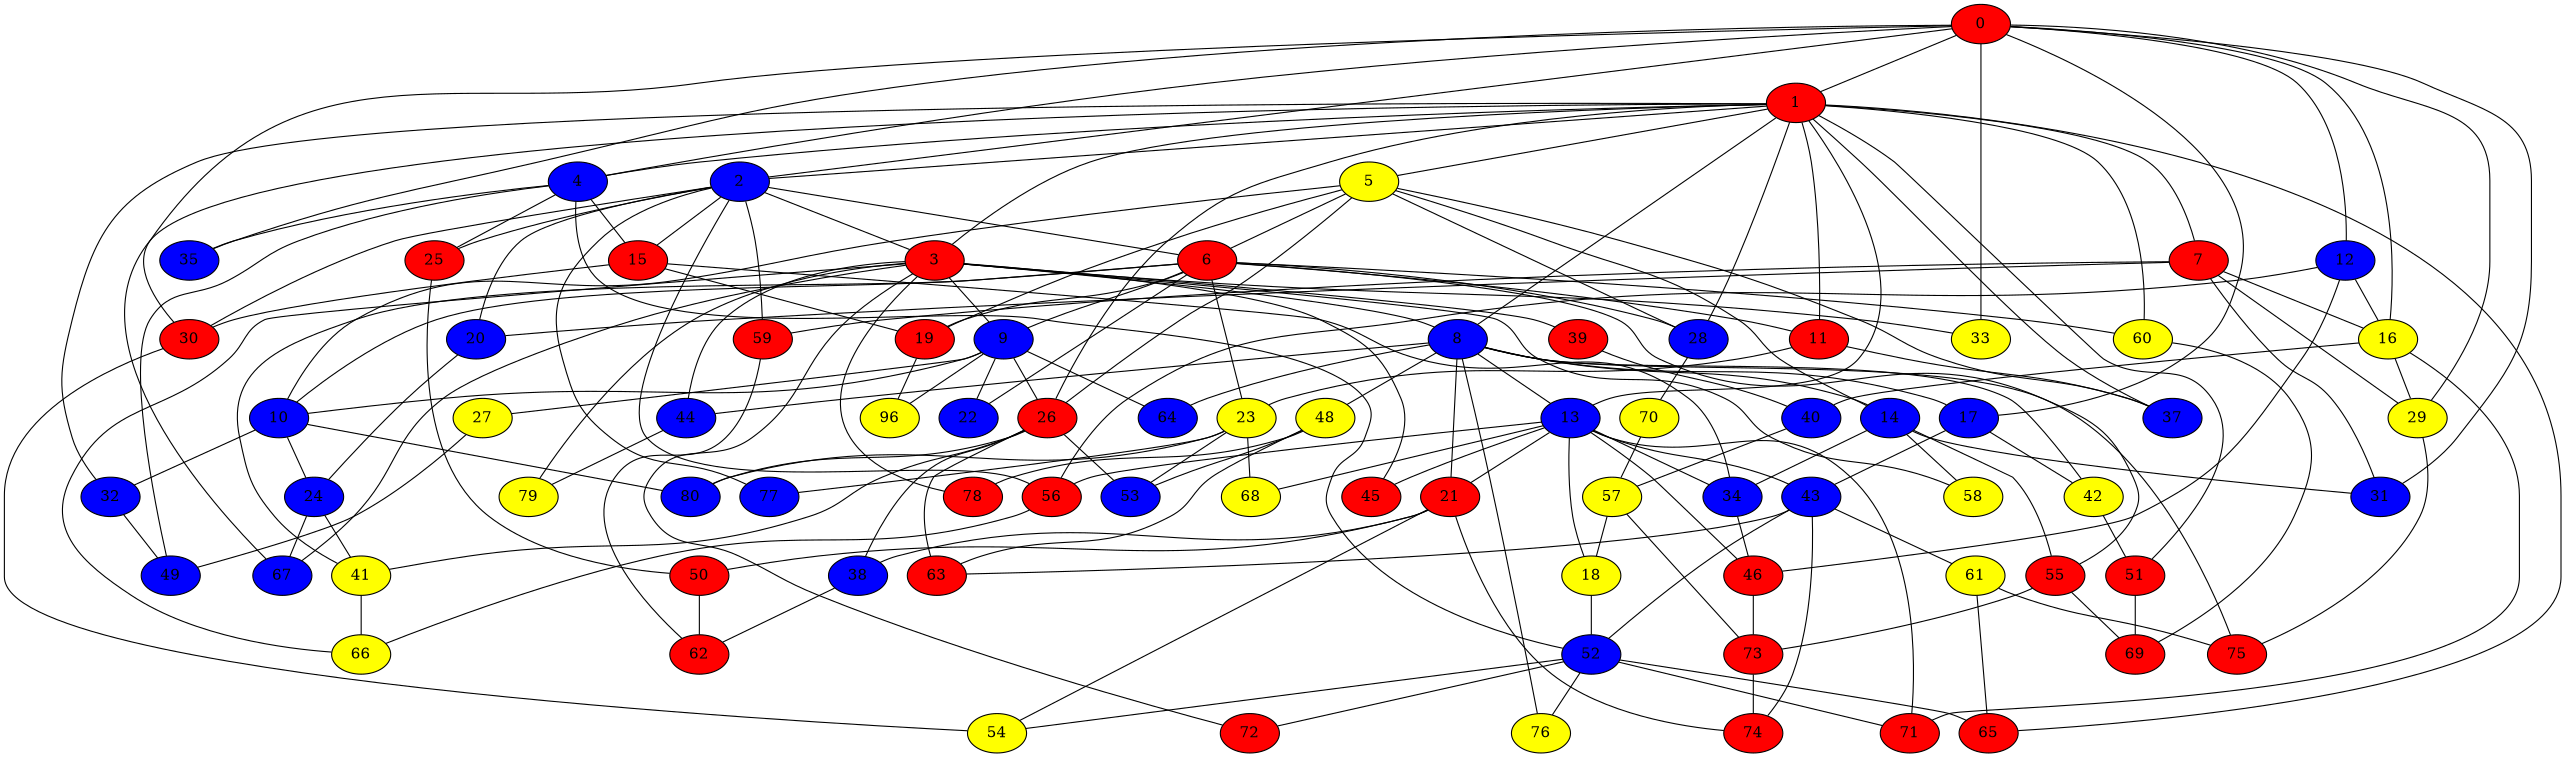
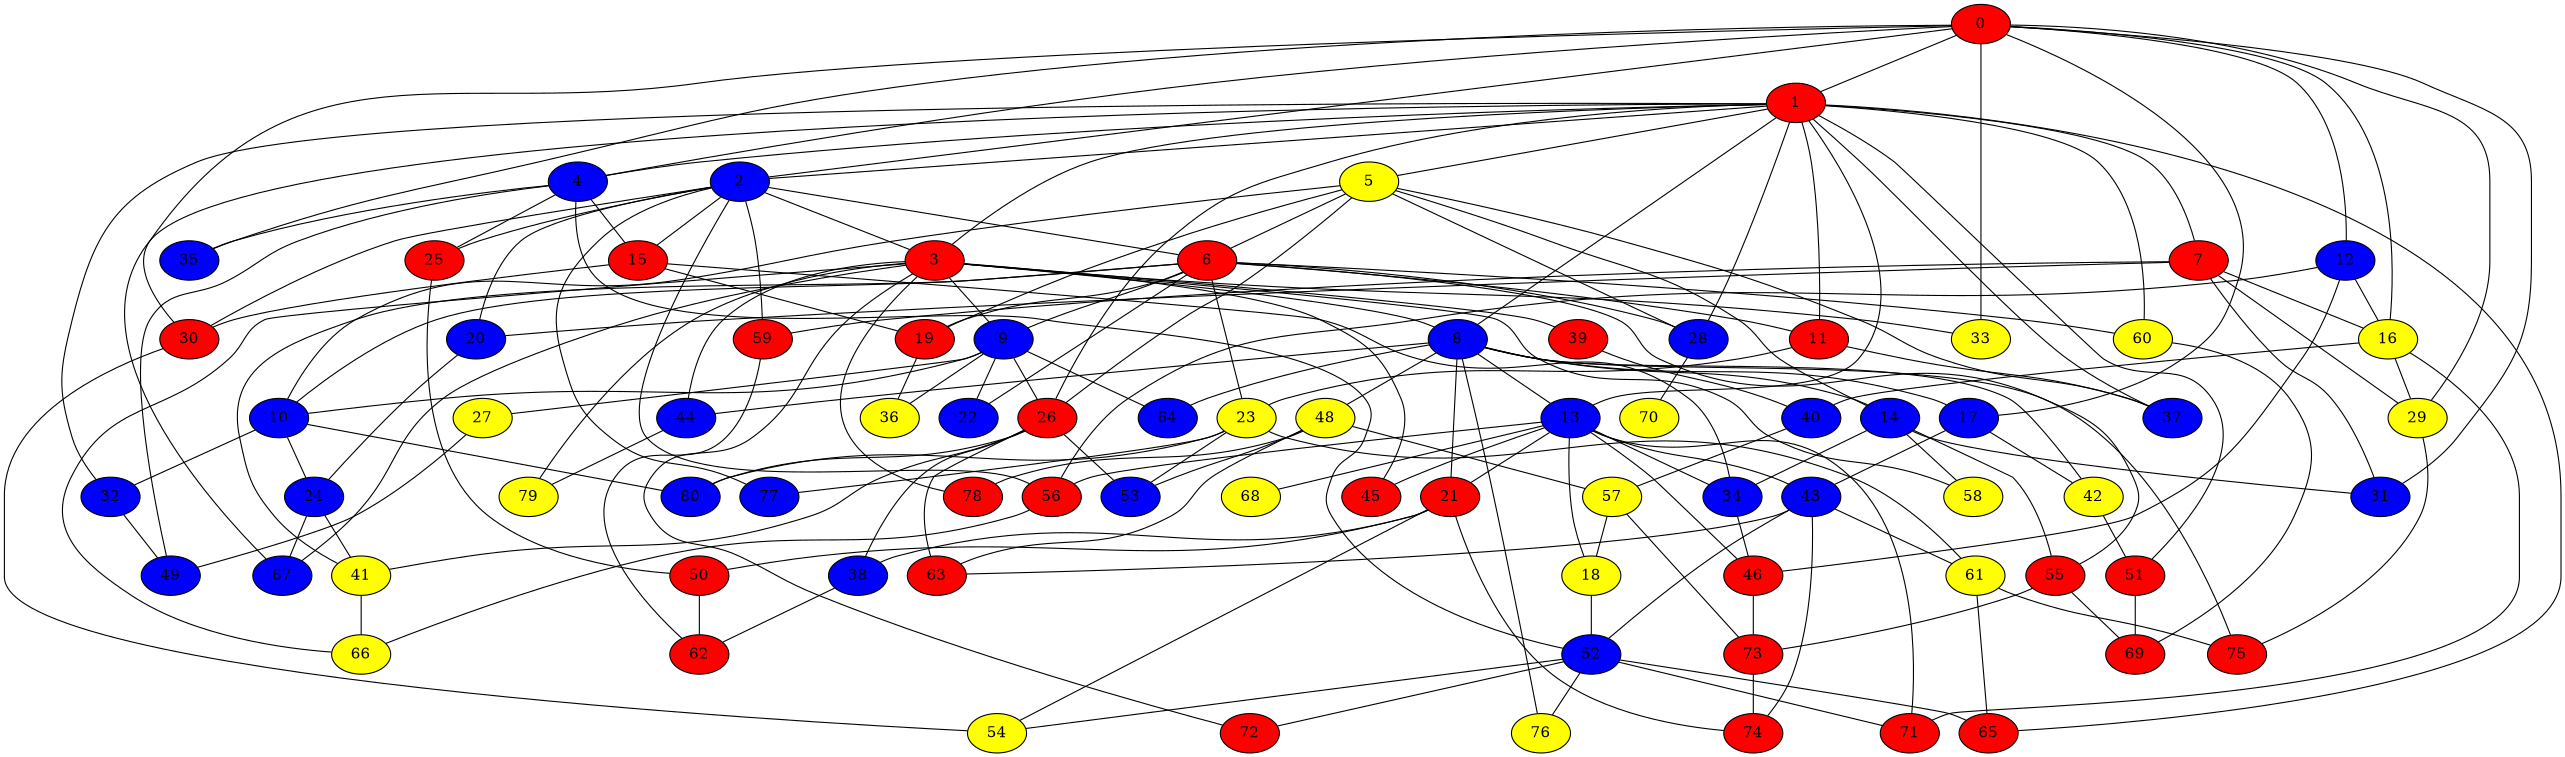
node "96": label "96" -> "36"
edge "23" -- "68": now "23" -- "61"
edge "70" -- "57": now "48" -- "57"
